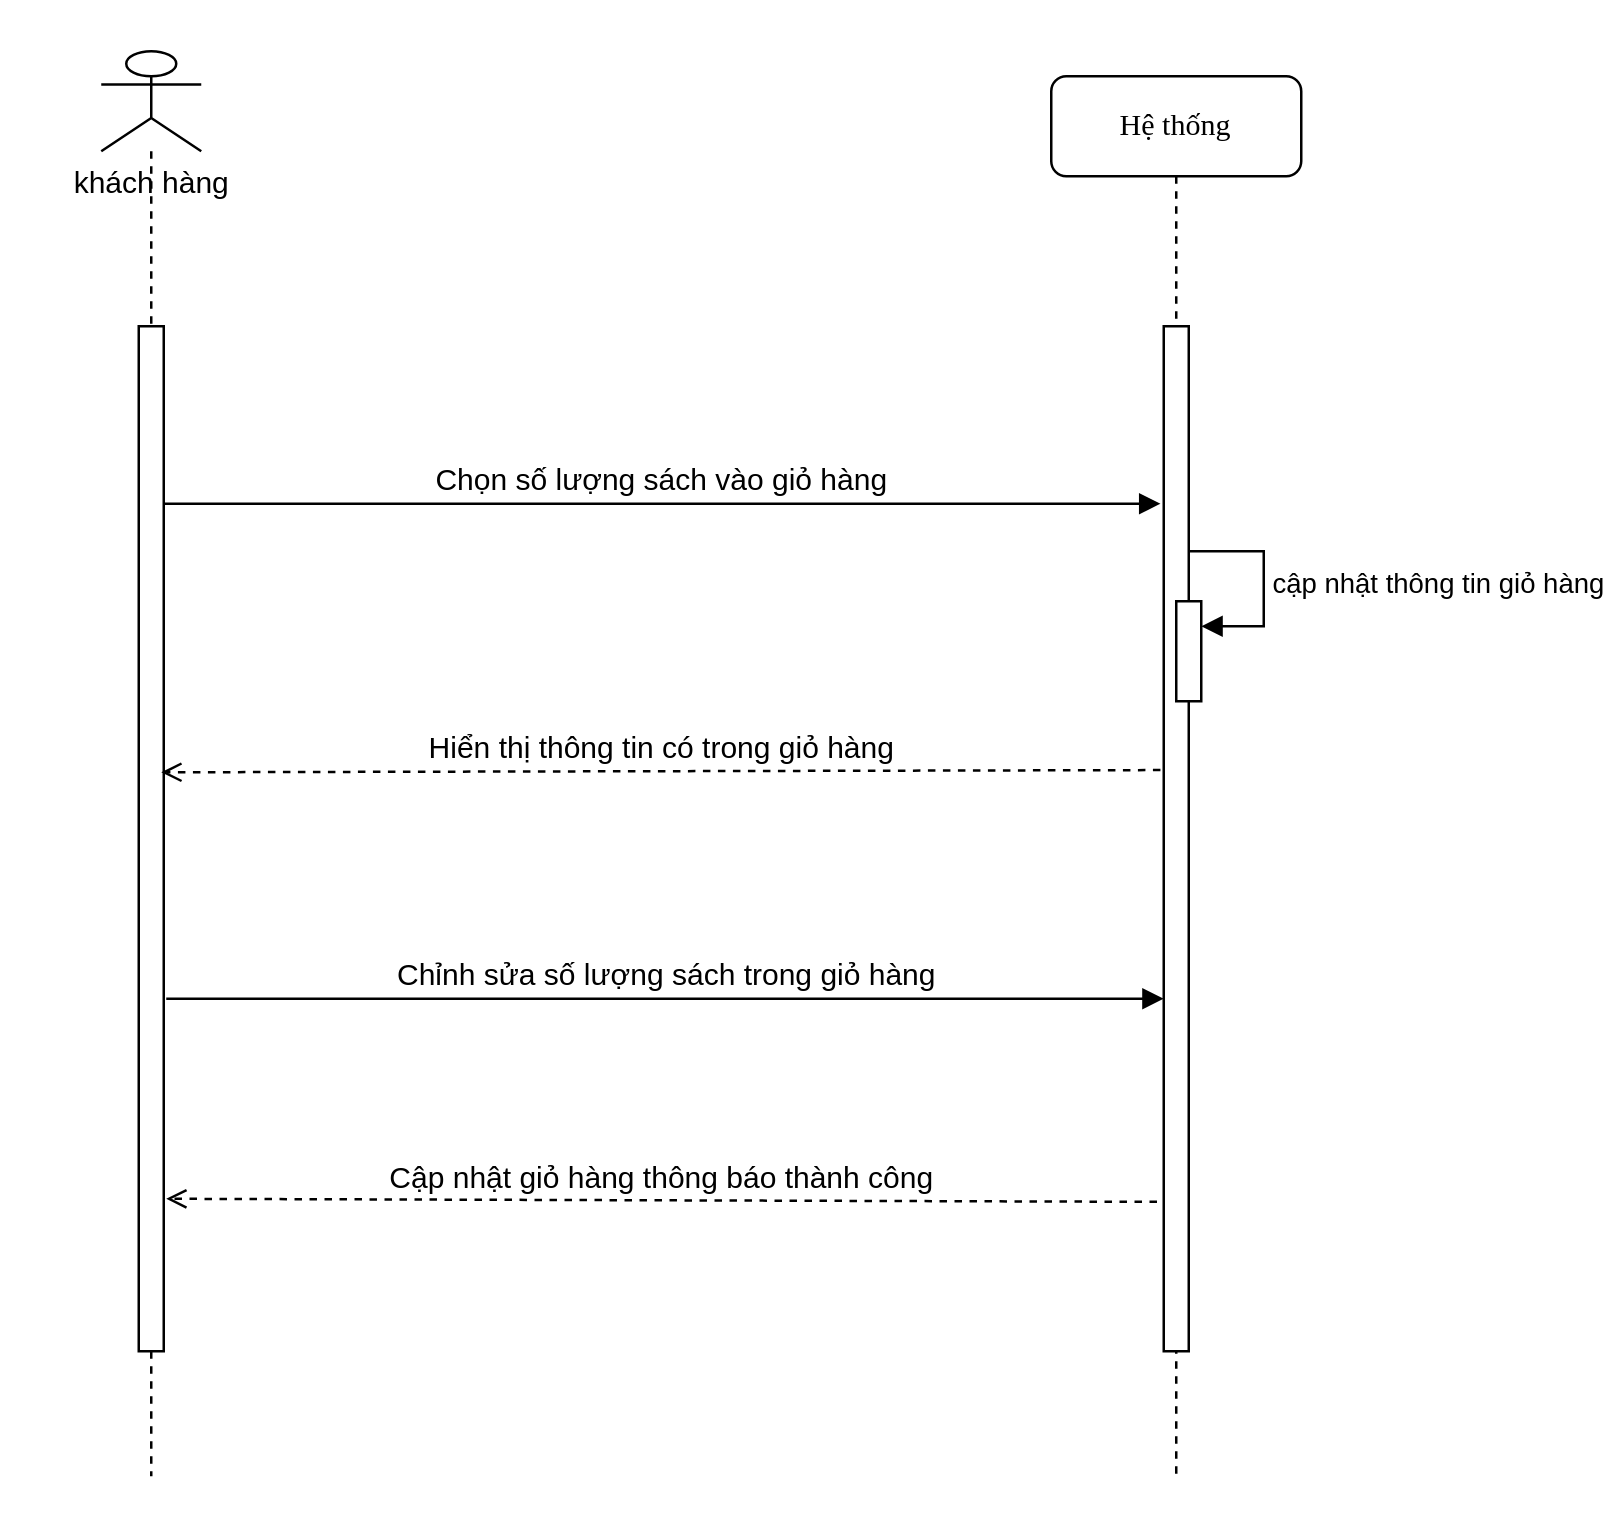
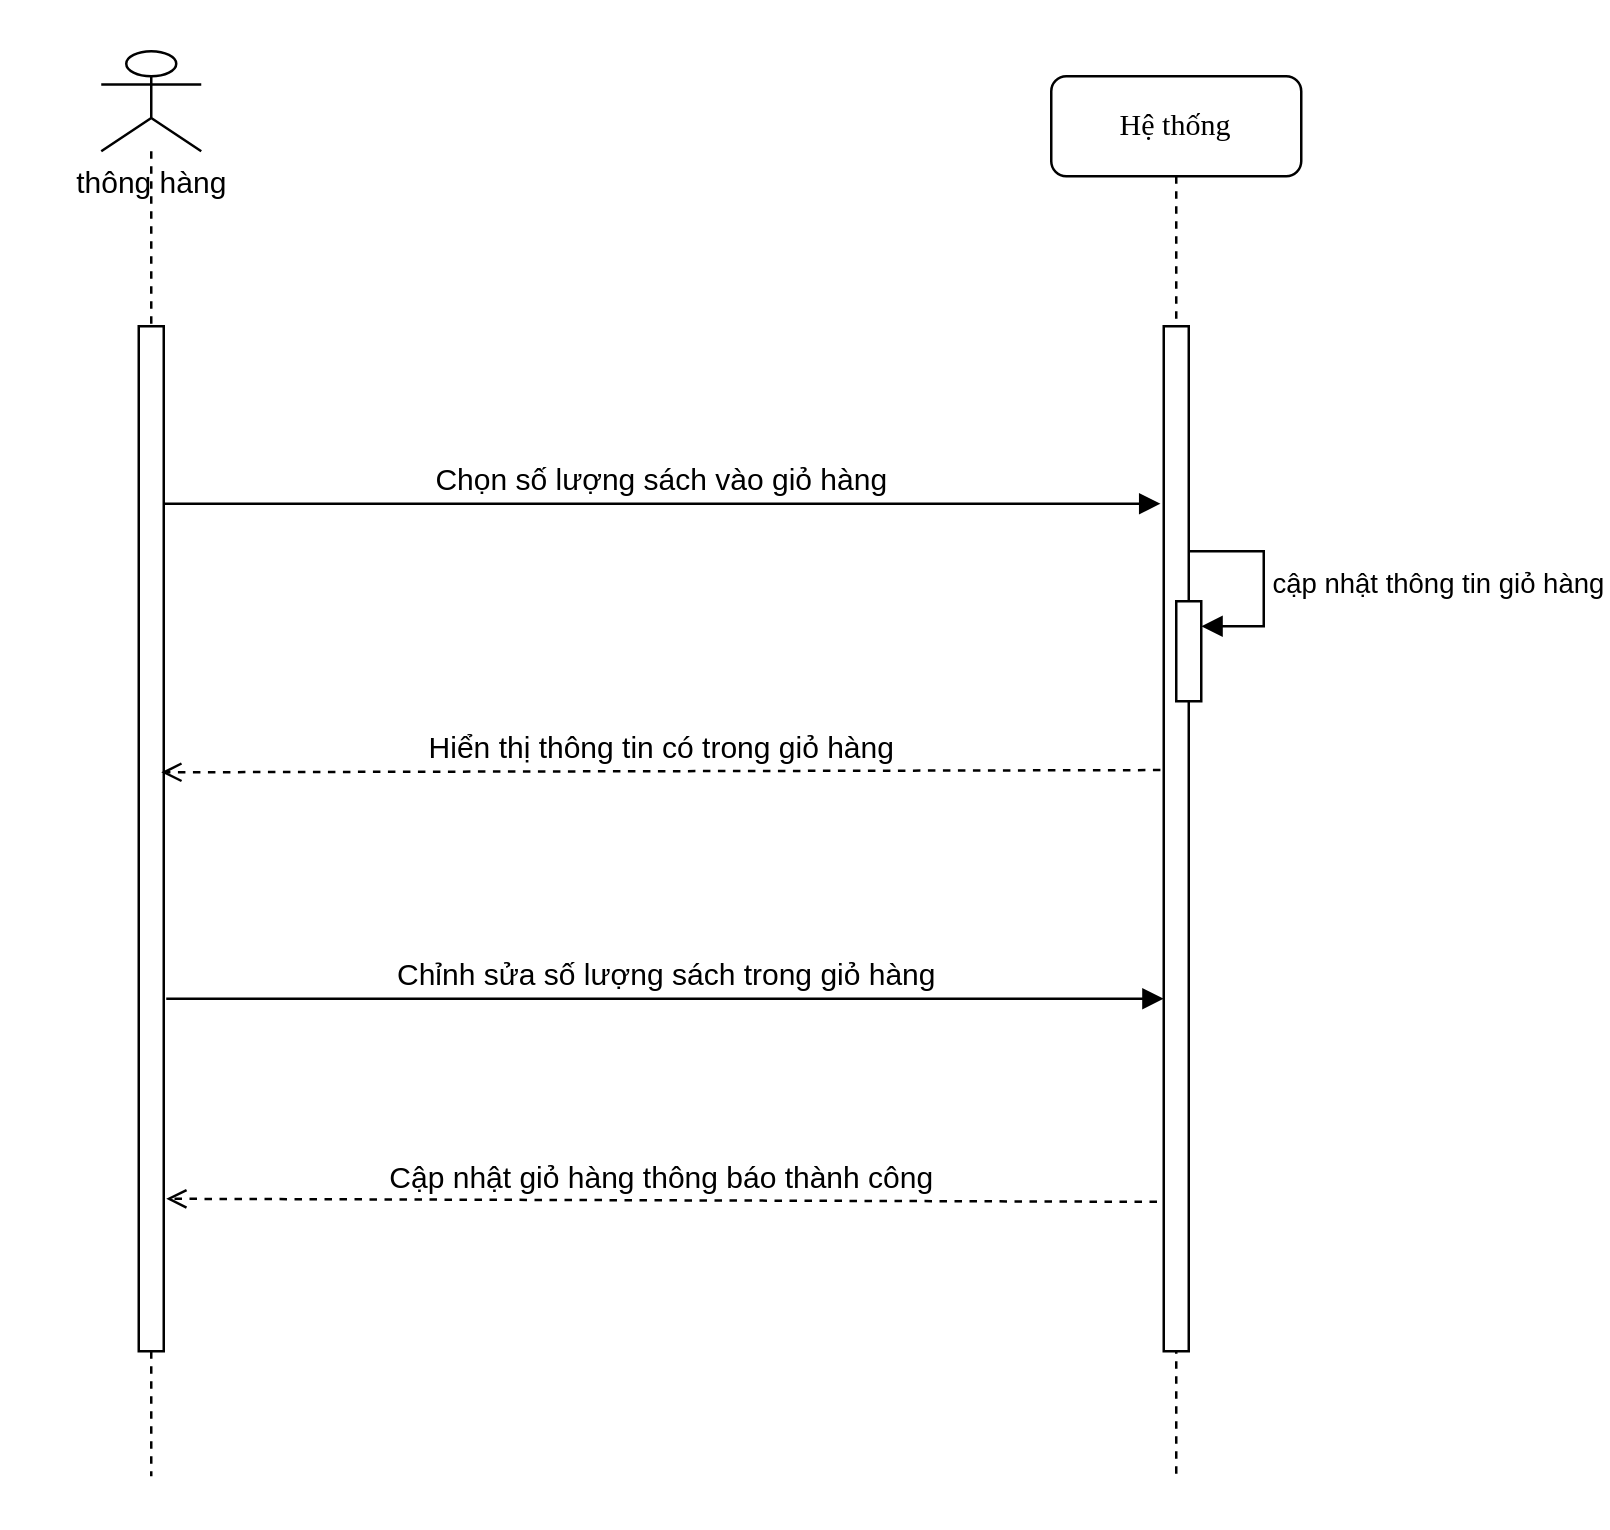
node "khách hàng": label "khách hàng" -> "thông hàng"
